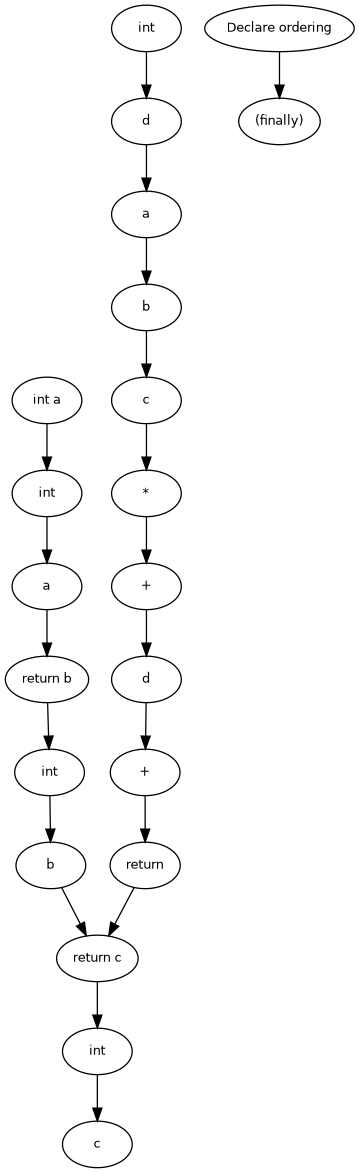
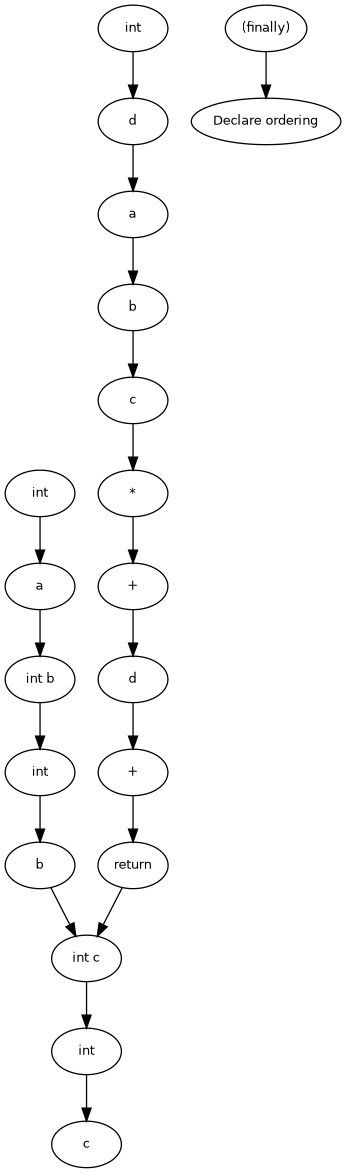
edge "Declare ordering" -> "(finally)": reversed
node "int a": removed
node "return b": label "return b" -> "int b"
node "return c": label "return c" -> "int c"
